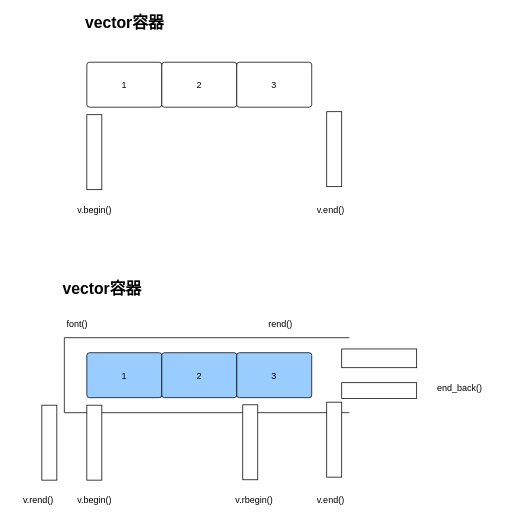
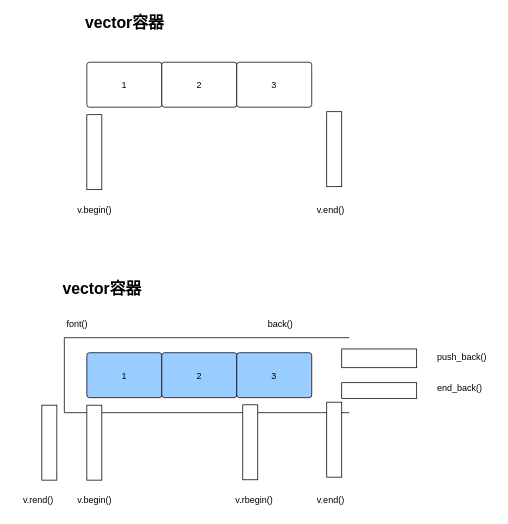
node "rend()": label "rend()" -> "back()"
node "push_back()": added
